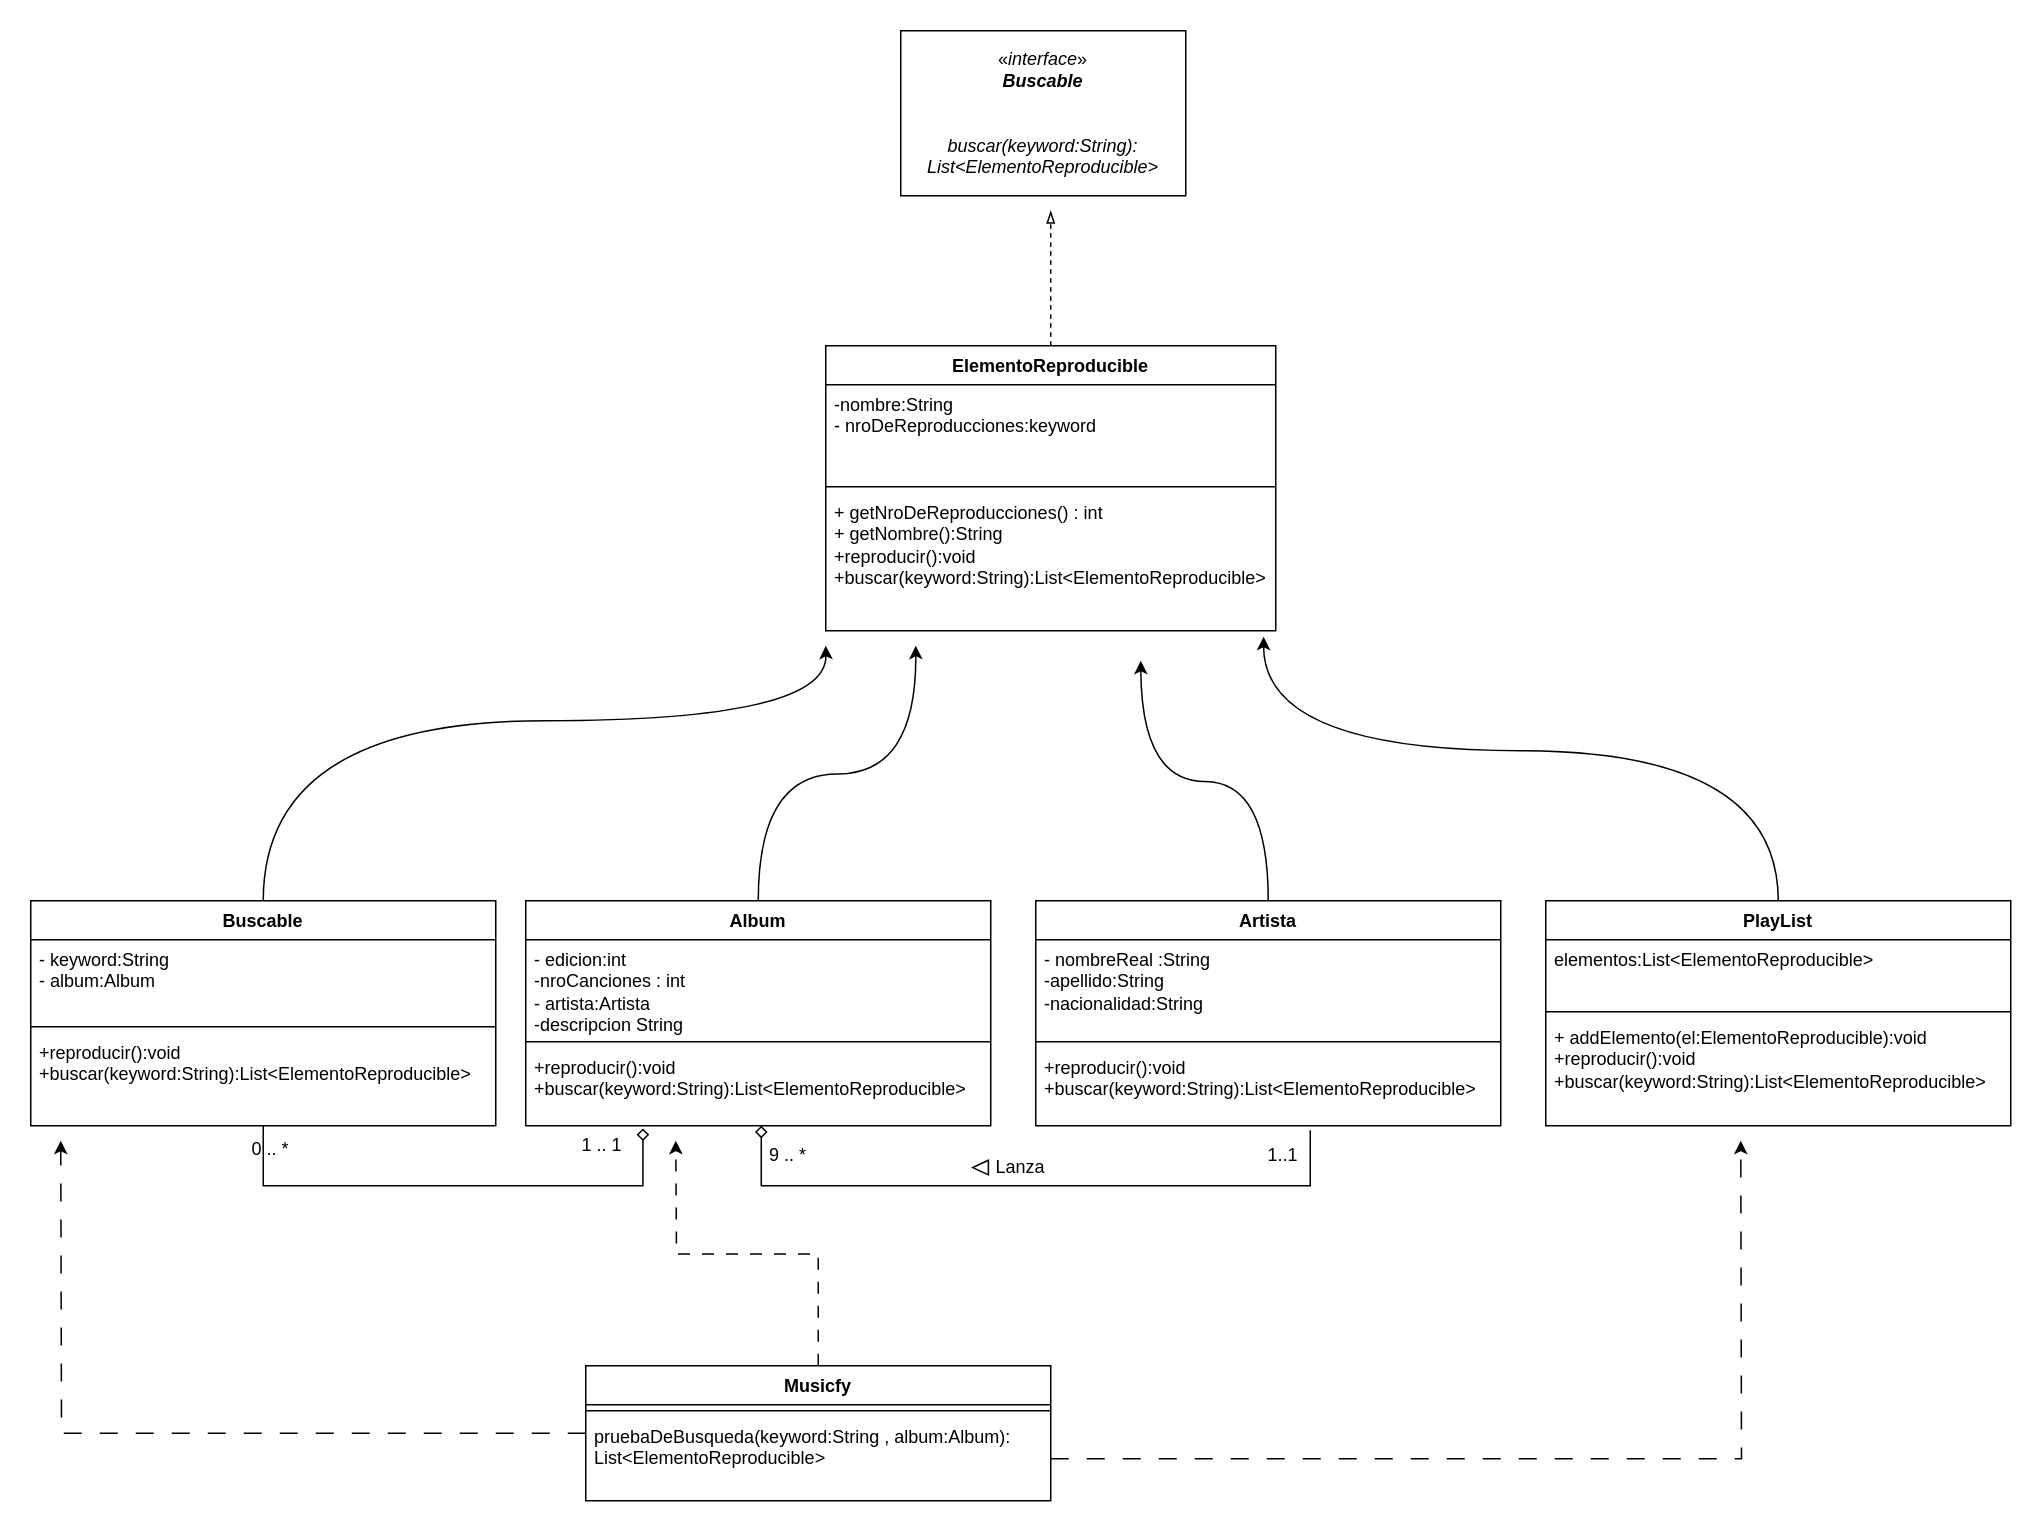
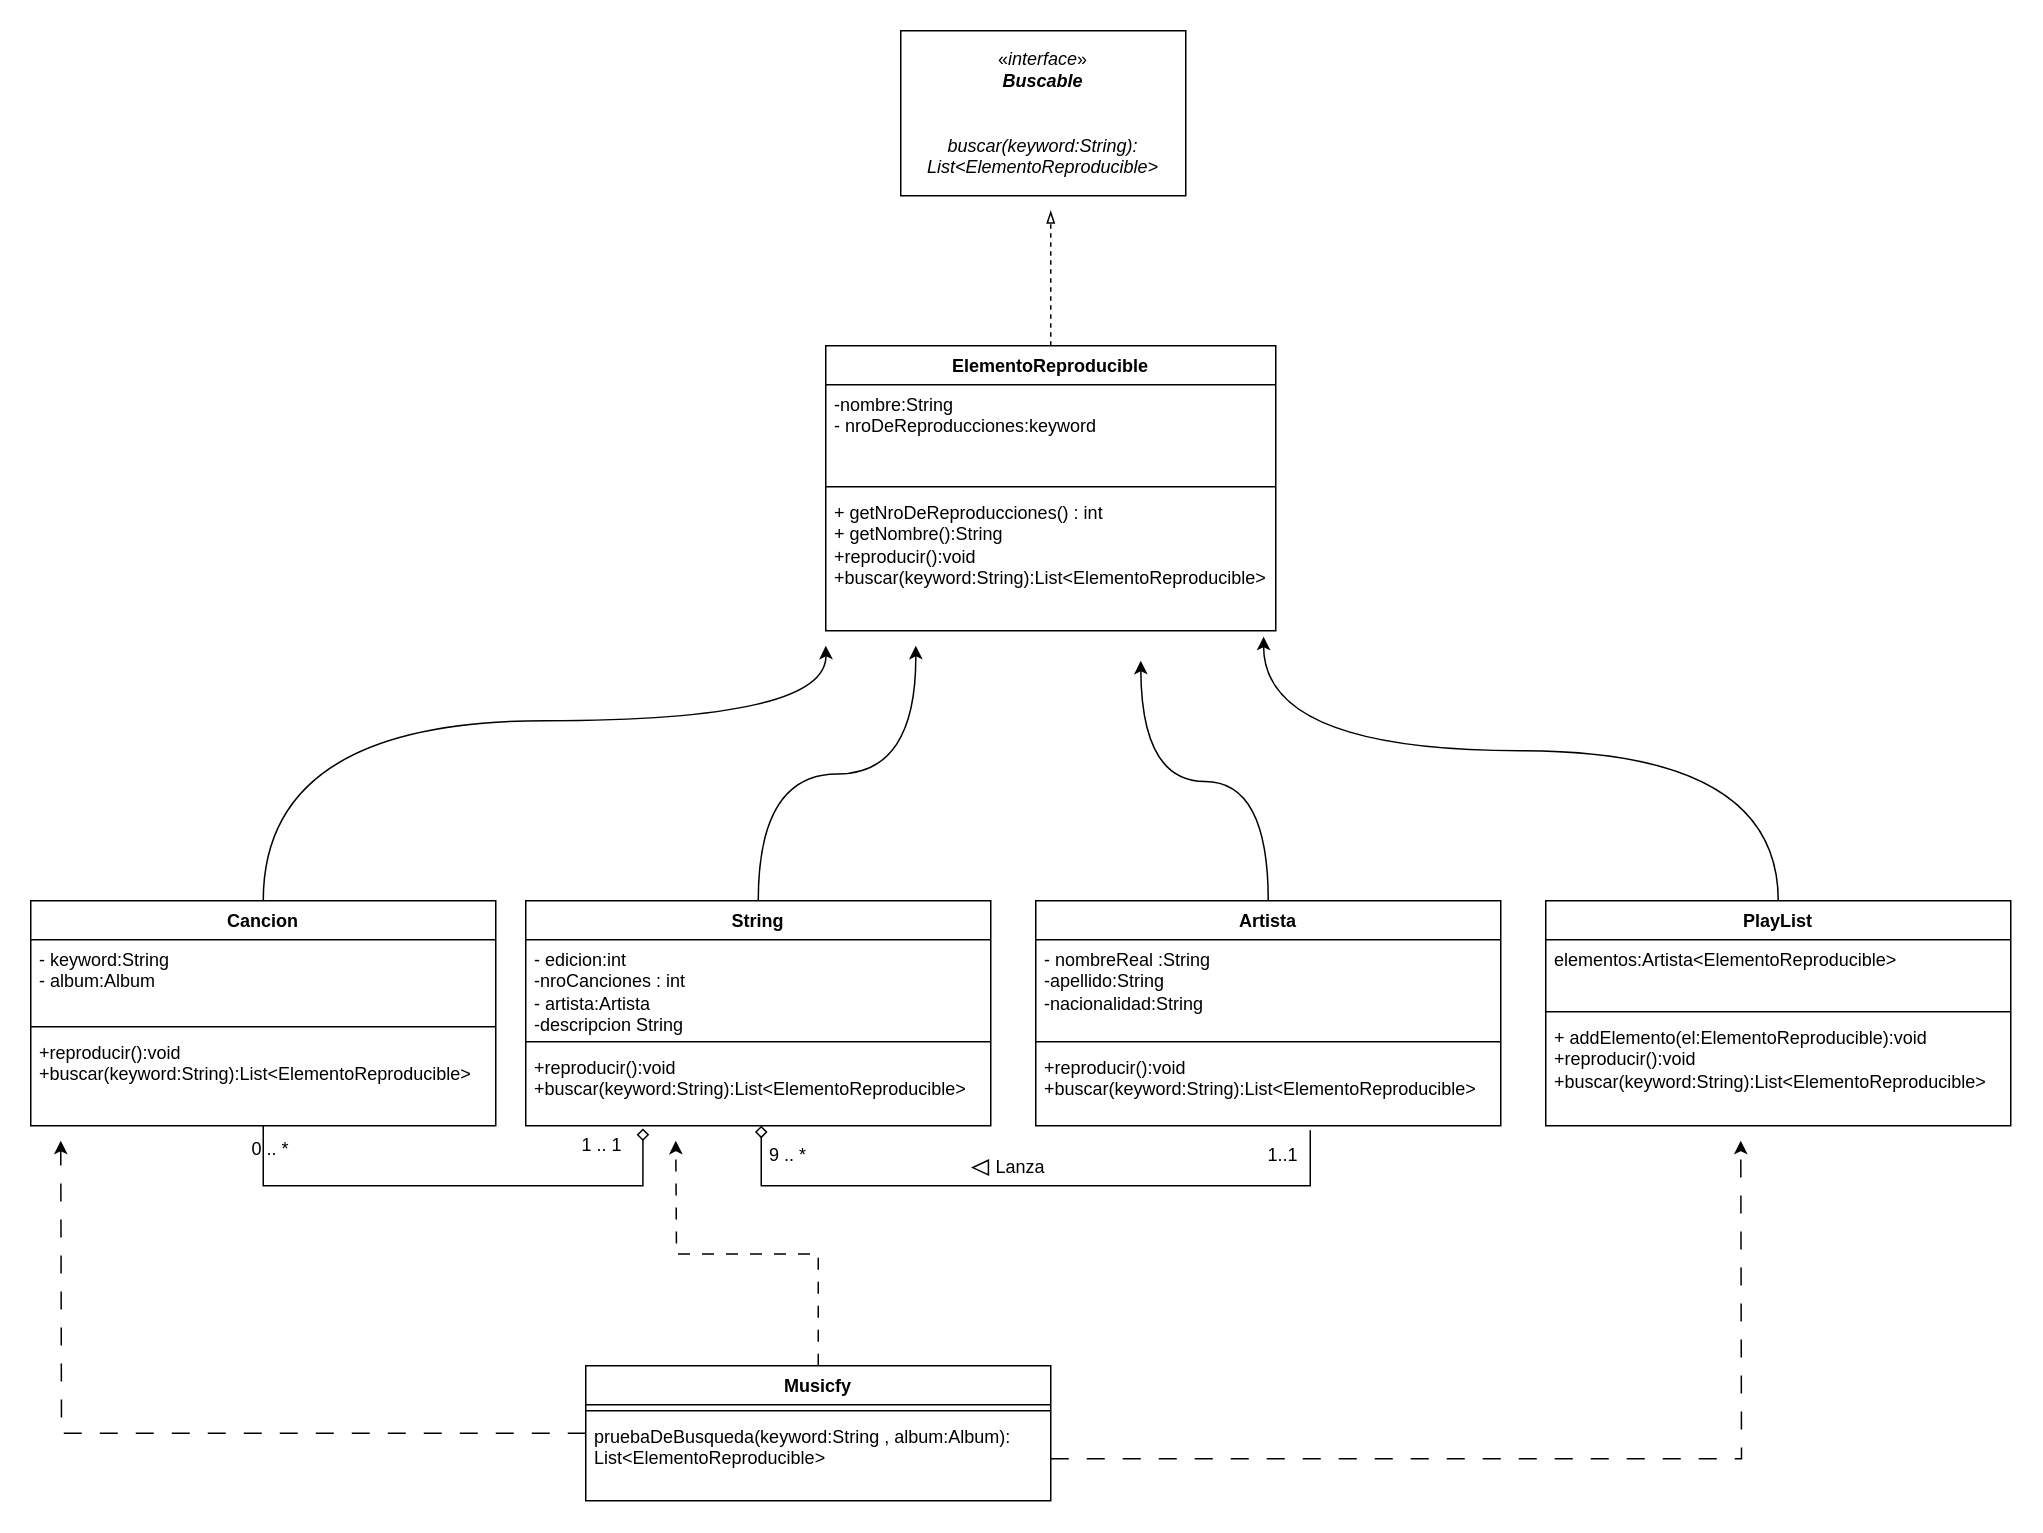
node "Buscable": label "Buscable" -> "Cancion"
node "Album": label "Album" -> "String"
node "elementos:List<ElementoReproducible>": label "elementos:List<ElementoReproducible>" -> "elementos:Artista<ElementoReproducible>"
